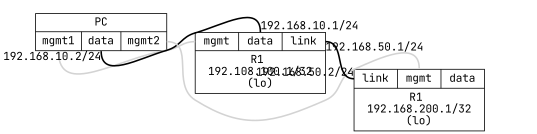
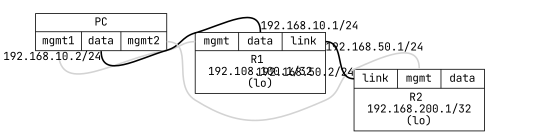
node "link": text "R1" -> "R2"
